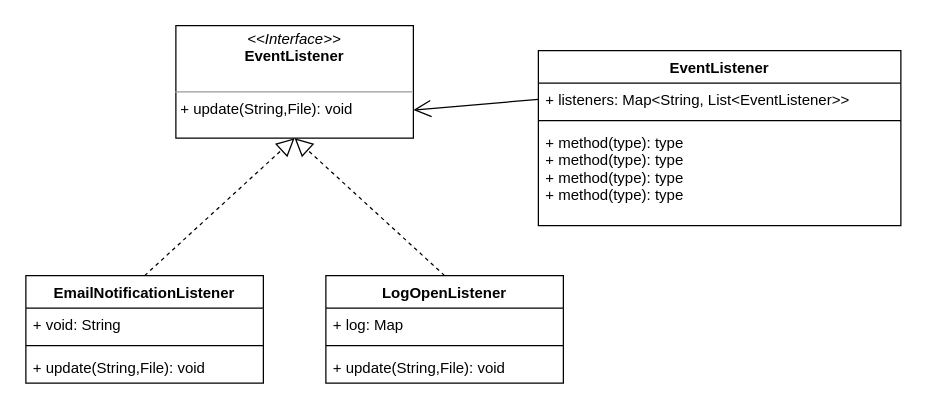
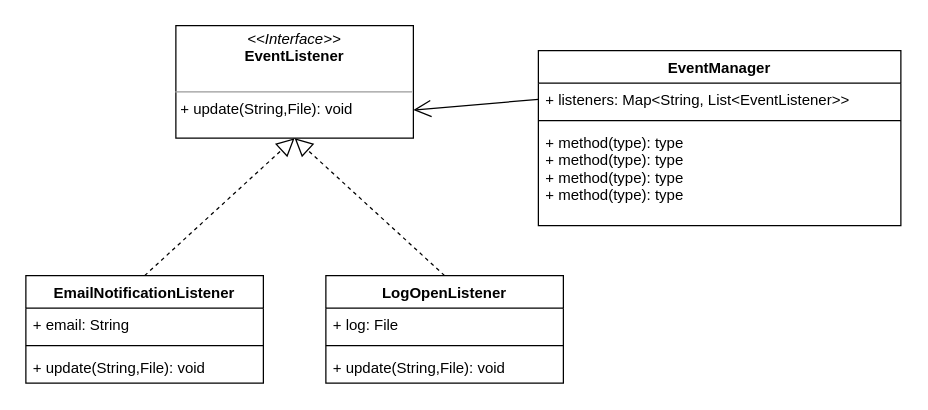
node "EventListener": label "EventListener" -> "EventManager"
node "+ void: String": label "+ void: String" -> "+ email: String"
node "+ log: Map": label "+ log: Map" -> "+ log: File"
